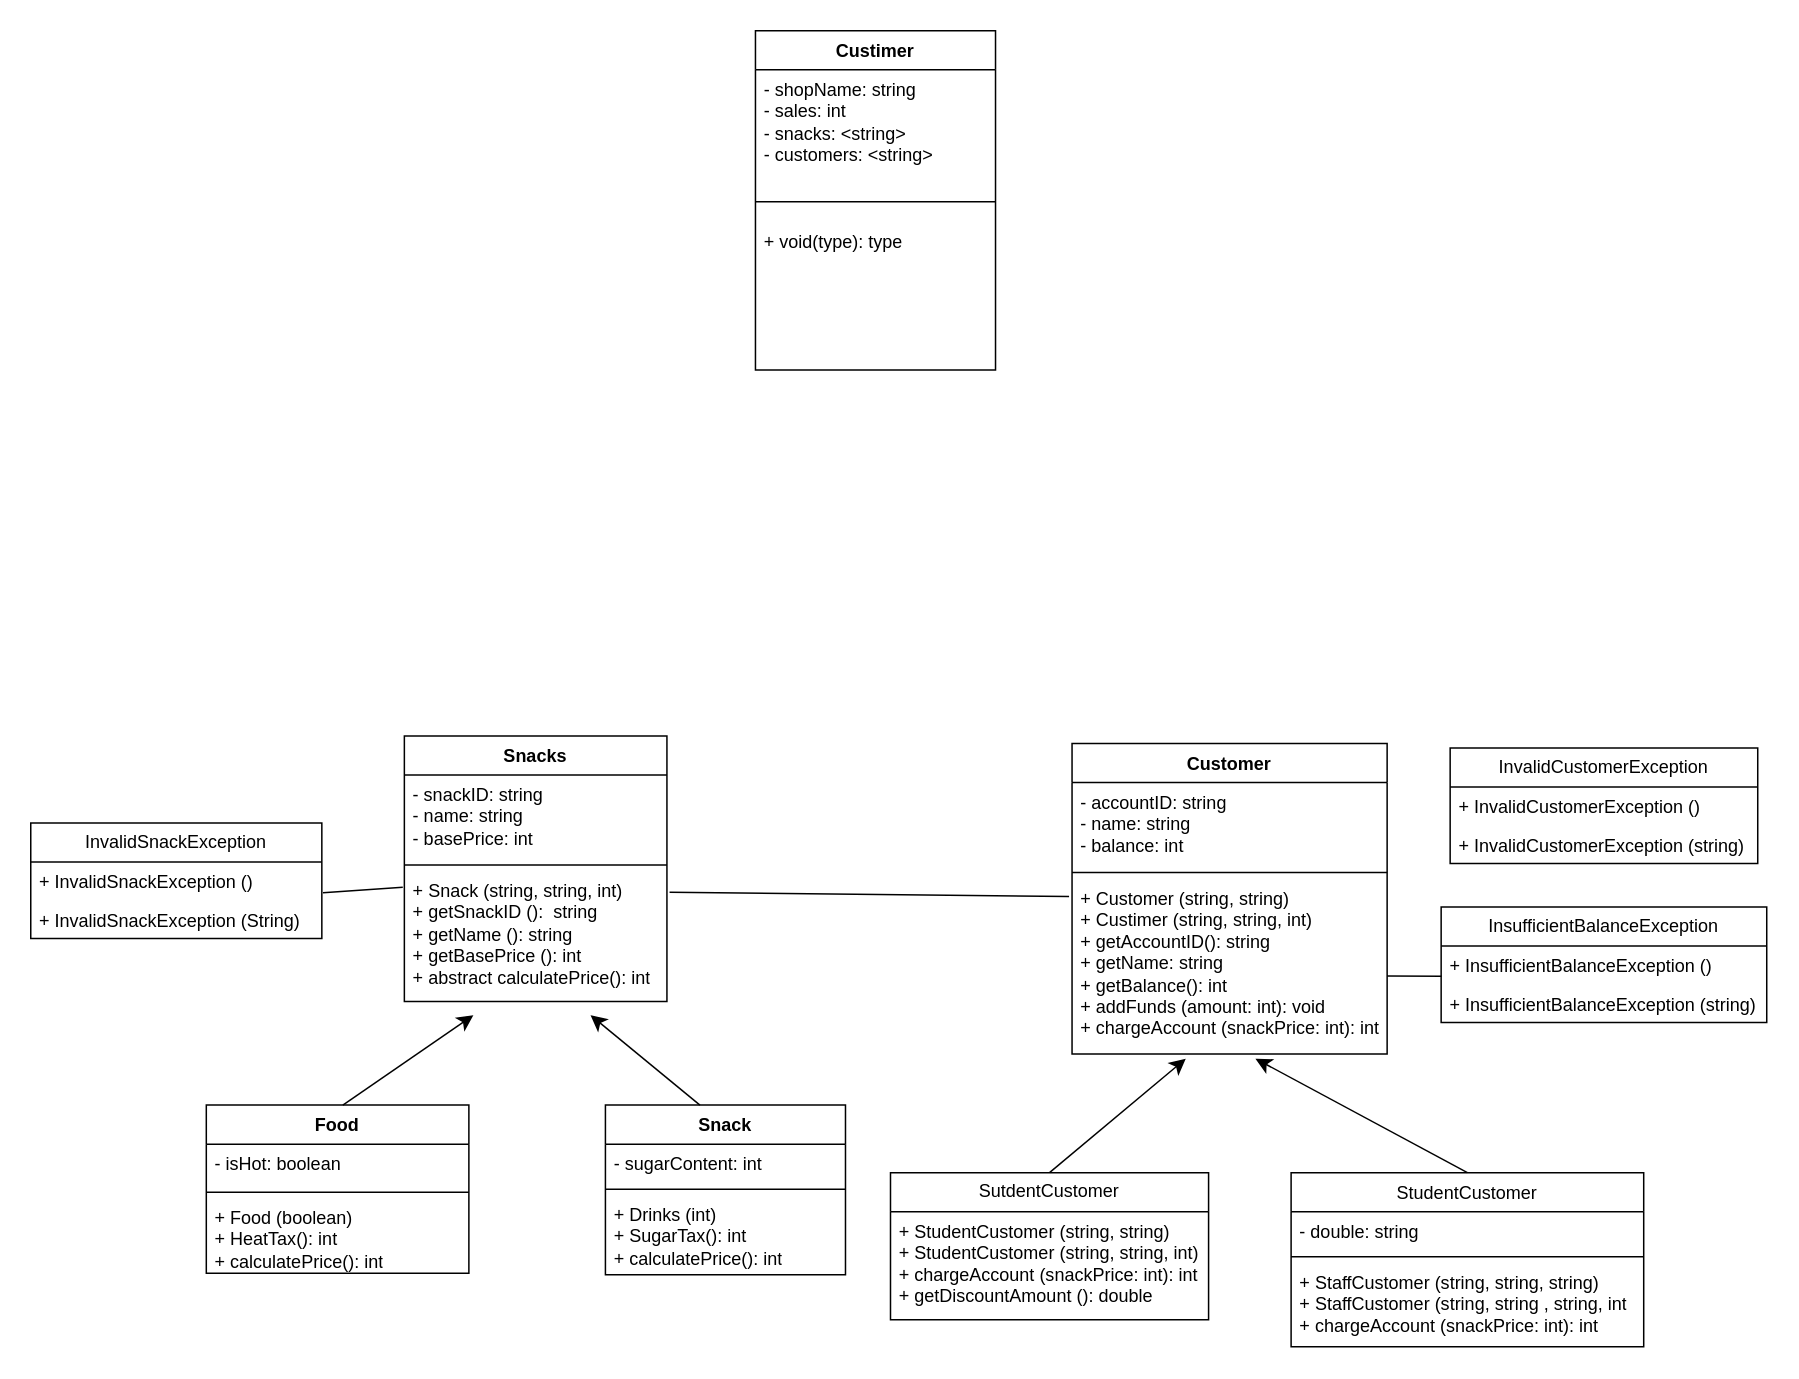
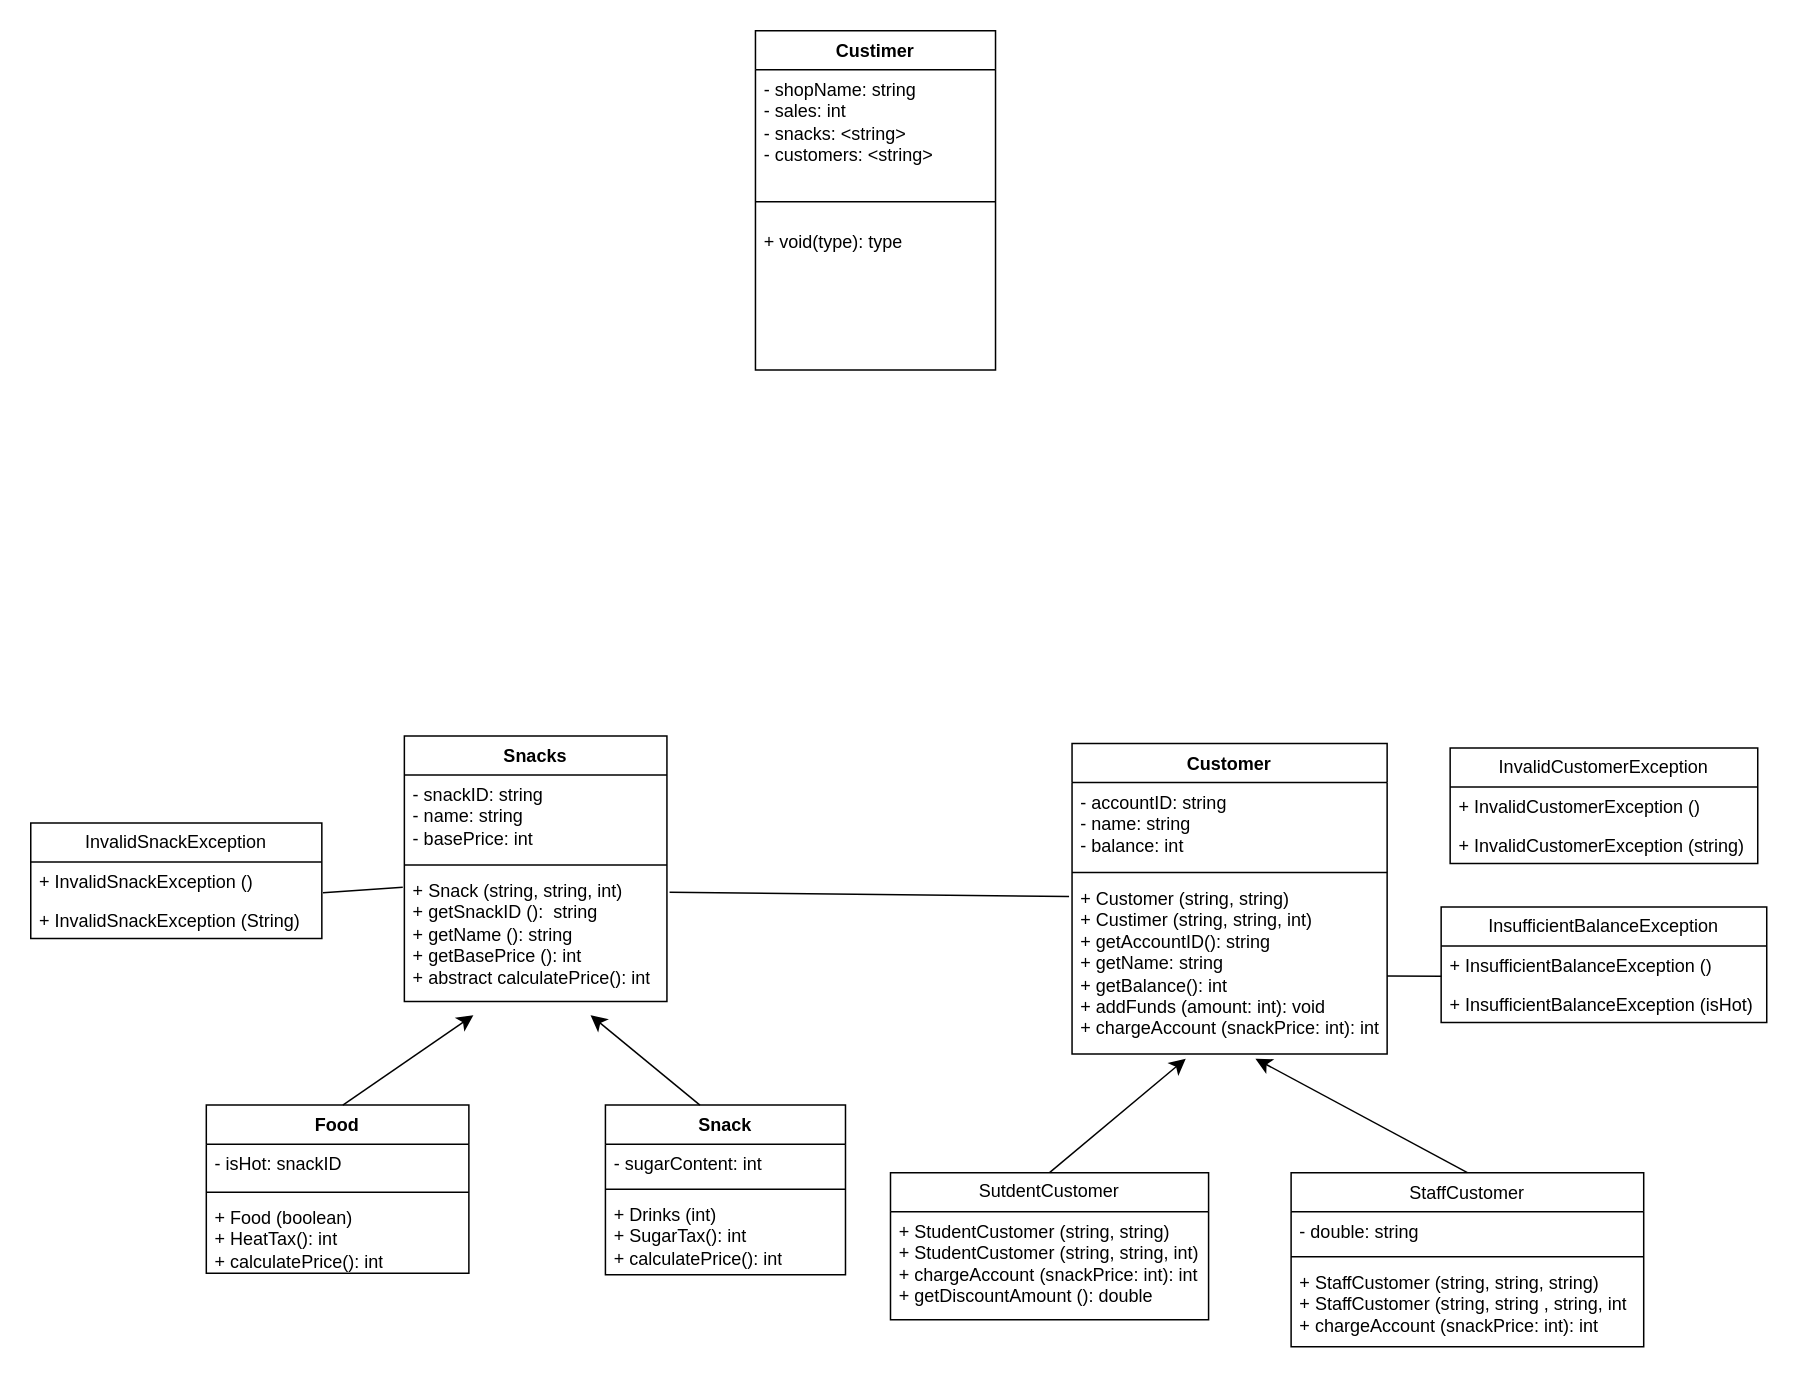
node "+ InsufficientBalanceException (string)": label "+ InsufficientBalanceException (string)" -> "+ InsufficientBalanceException (isHot)"
node "- isHot: boolean": label "- isHot: boolean" -> "- isHot: snackID"
node "StudentCustomer": label "StudentCustomer" -> "StaffCustomer"
